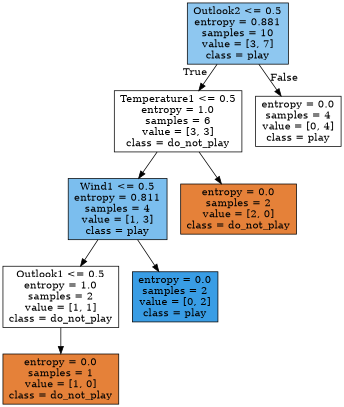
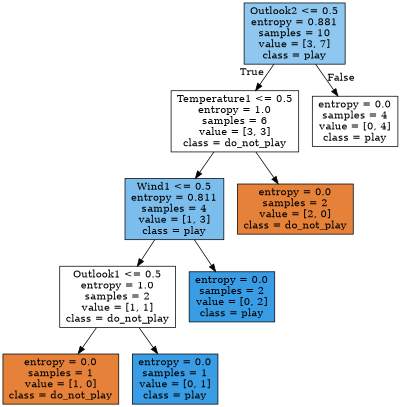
node "entropy = 0.0 samples = 1 value = [0, 1] class = play": added
